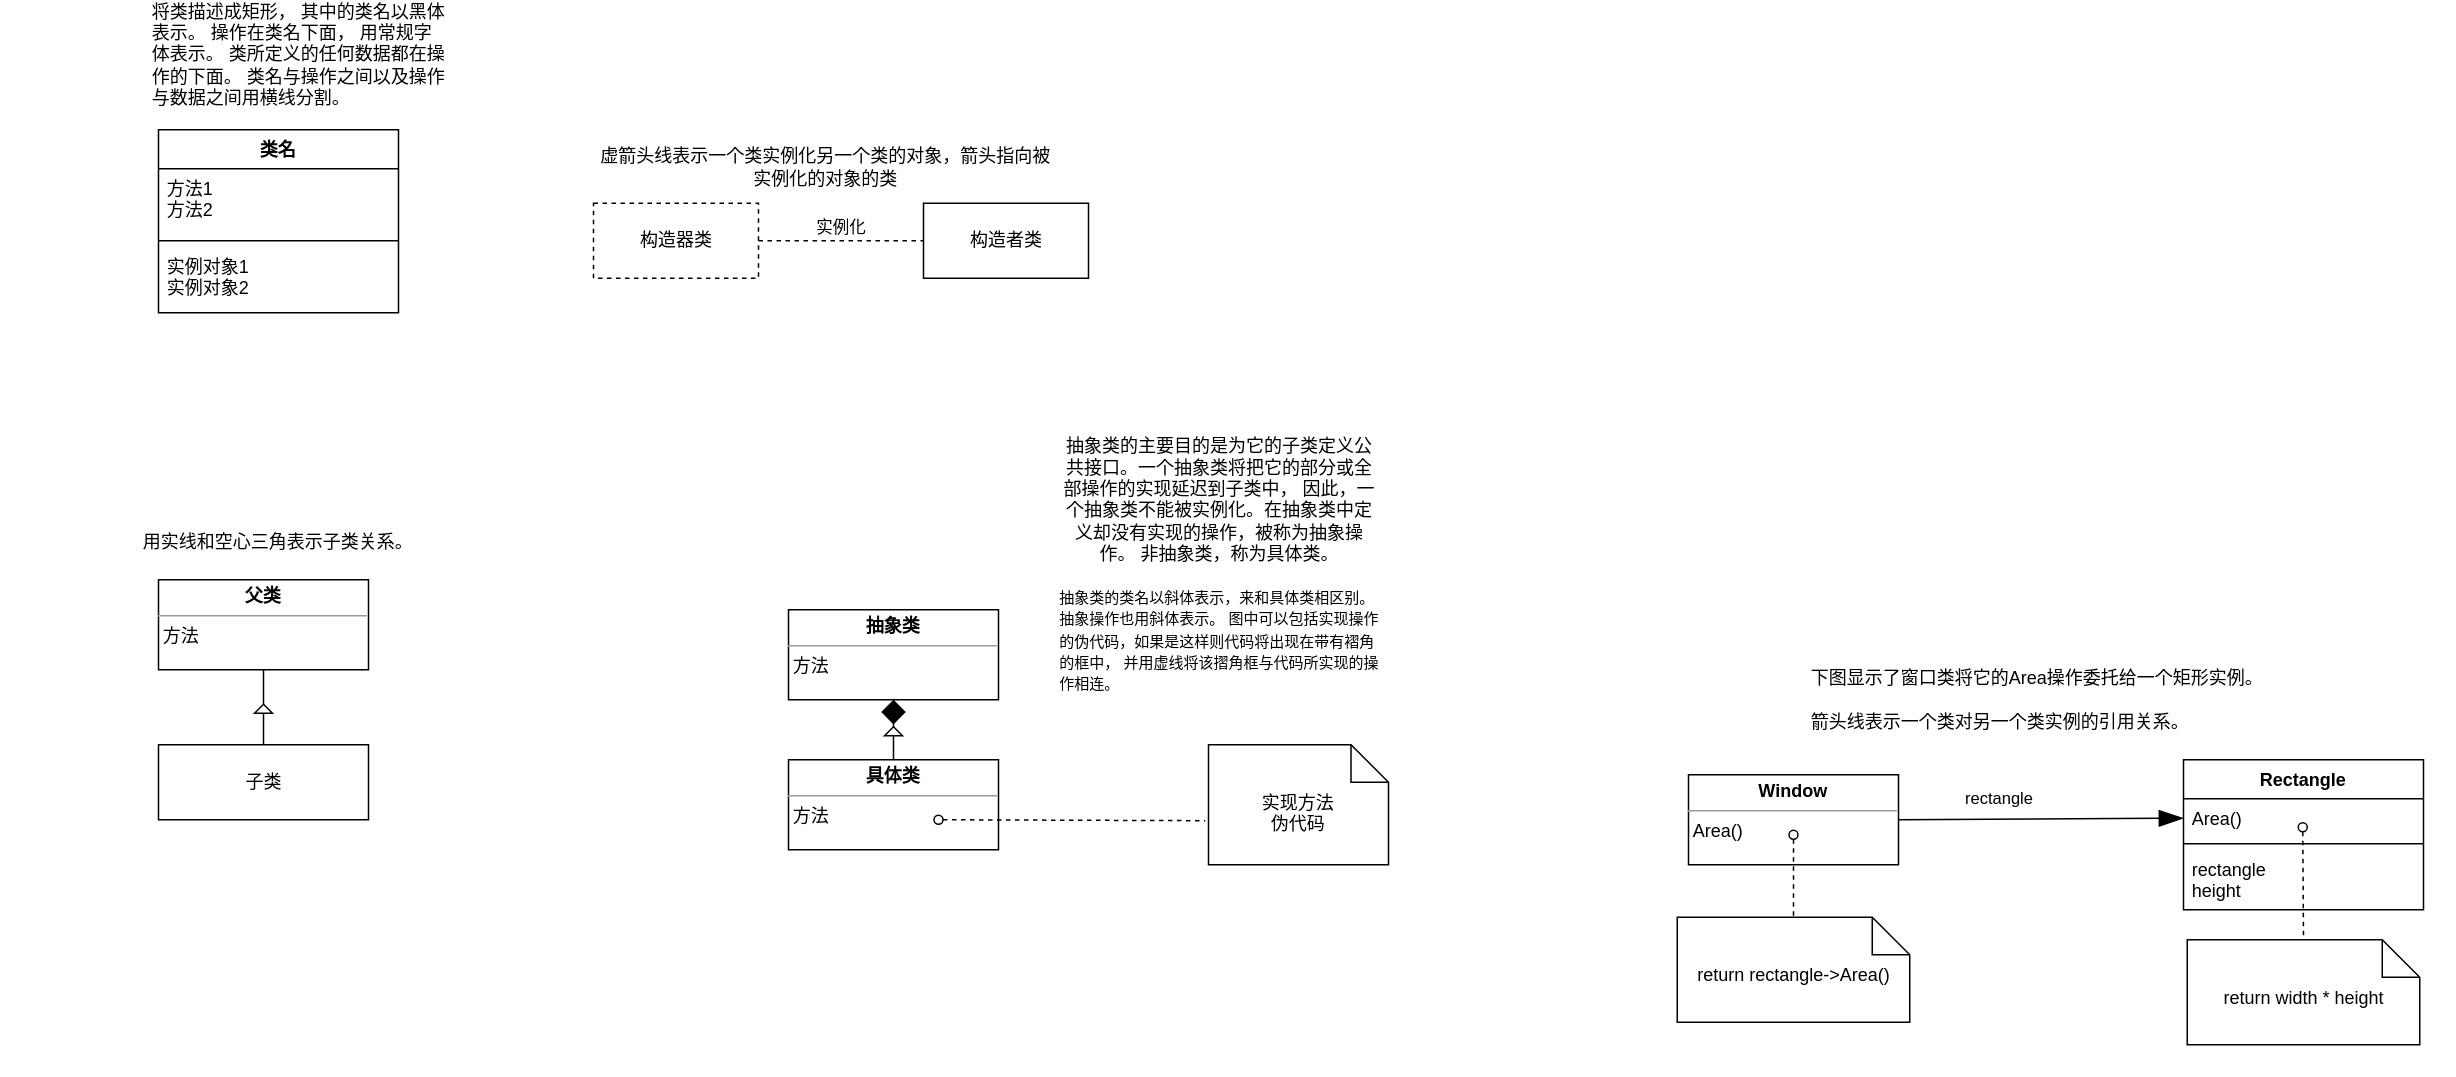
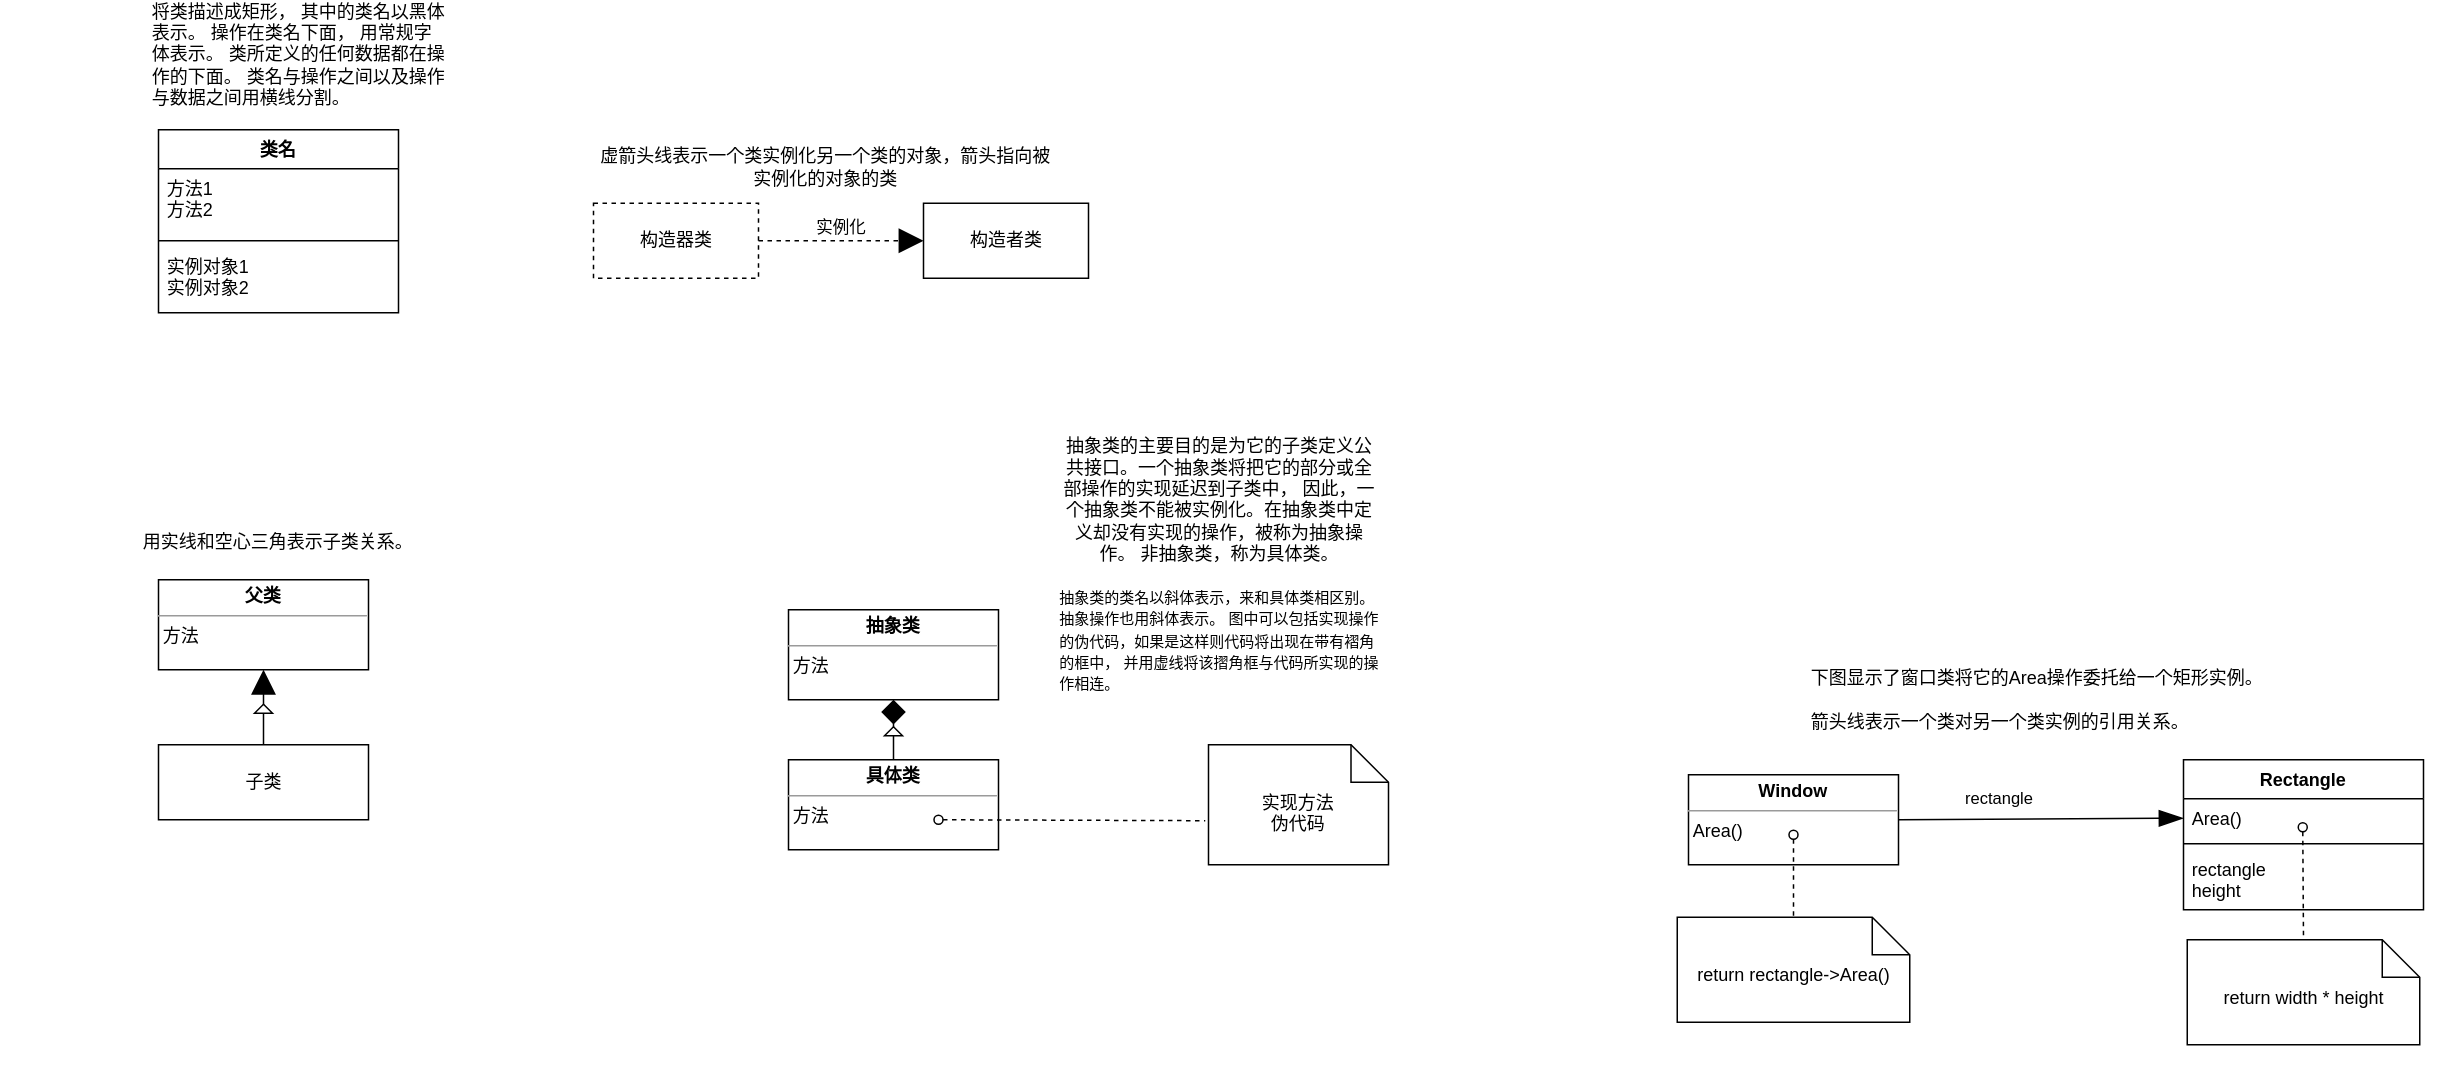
edge "构造器类" -- "构造者类": arrowhead none -> block
edge "父类 方法" -- "子类": arrowhead none -> block
